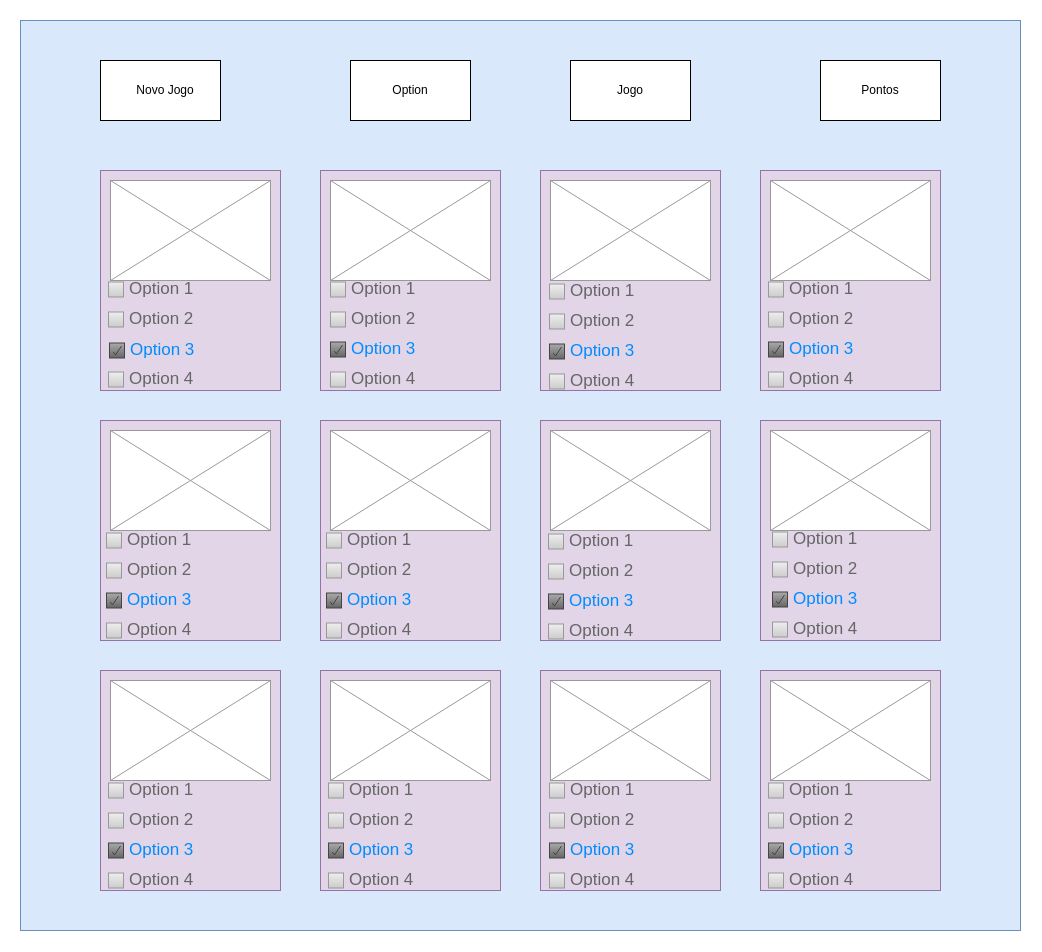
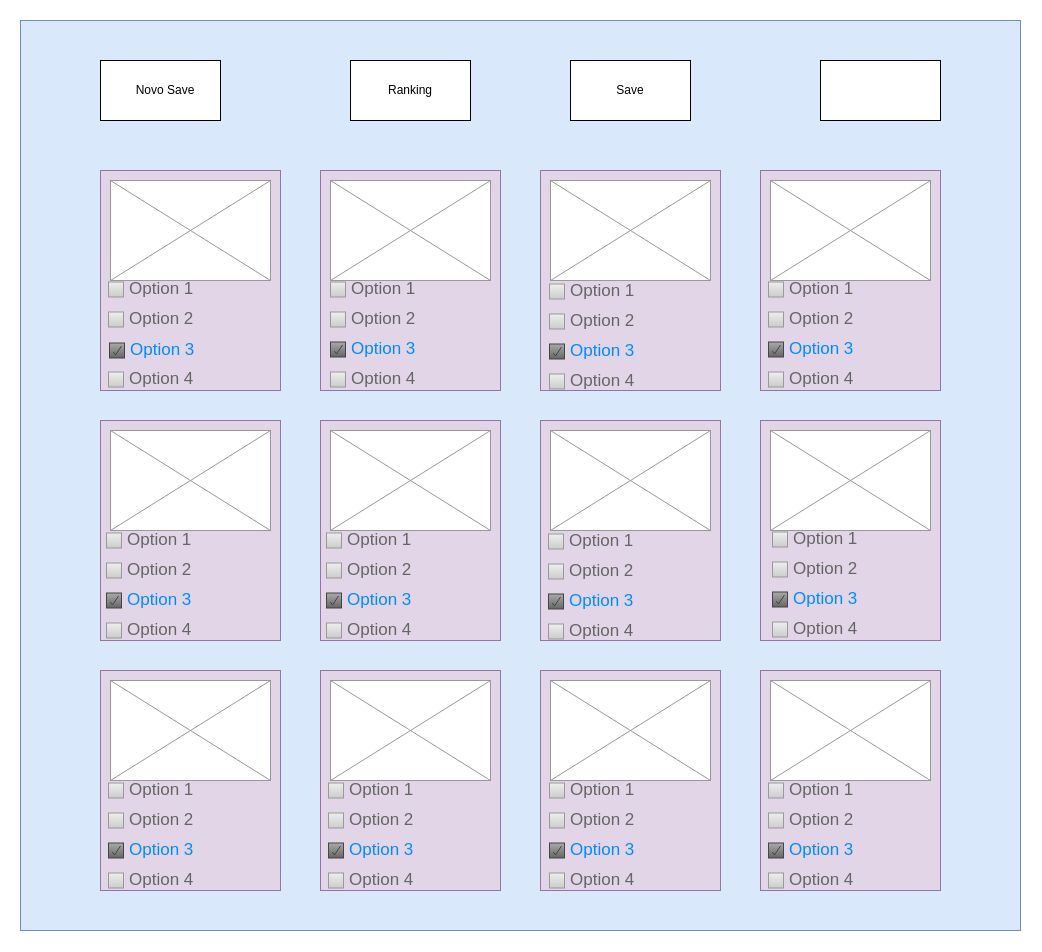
node "Novo Jogo": label "Novo Jogo" -> "Novo Save"
node "Option": label "Option" -> "Ranking"
node "Jogo": label "Jogo" -> "Save"
node "Pontos": removed
